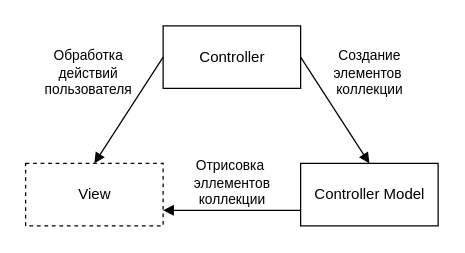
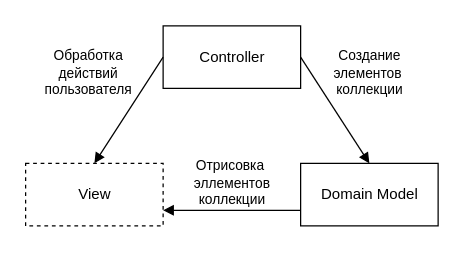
node "Controller Model": label "Controller Model" -> "Domain Model"
